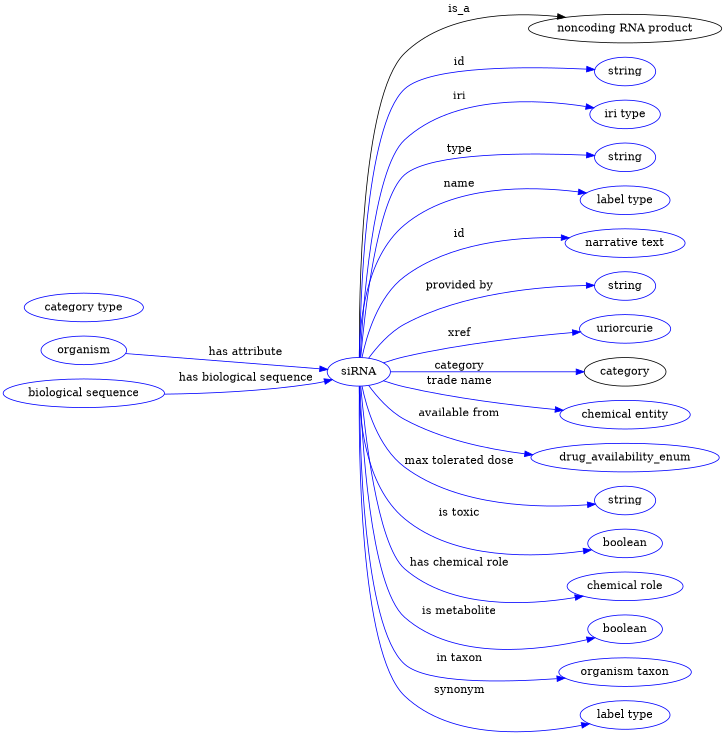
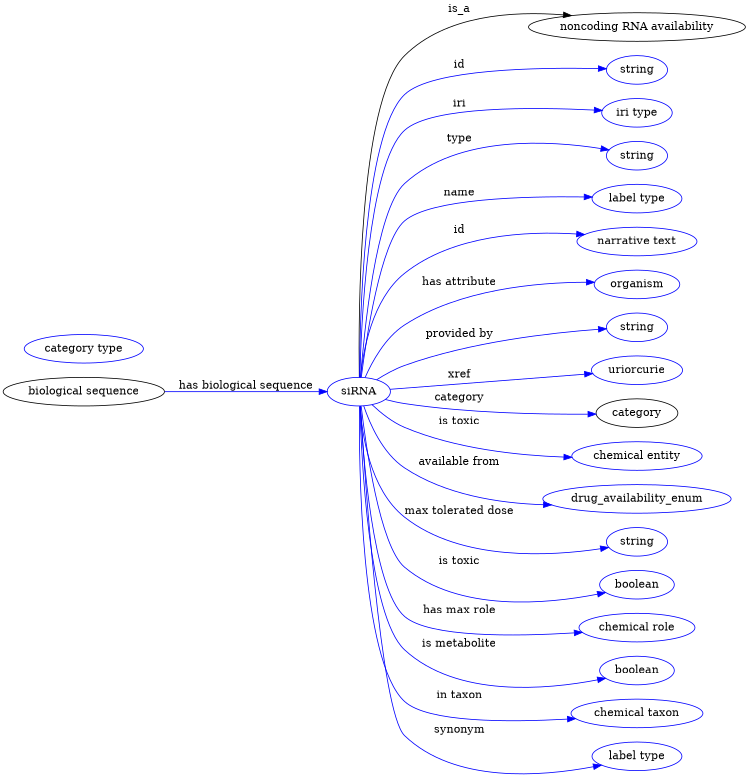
node "noncoding RNA product": label "noncoding RNA product" -> "noncoding RNA availability"
edge "organism" -> "siRNA": reversed
edge "siRNA" -> "chemical entity": label "trade name" -> "is toxic"
node "biological sequence": color blue -> black
edge "siRNA" -> "chemical role": label "has chemical role" -> "has max role"
node "organism taxon": label "organism taxon" -> "chemical taxon"
